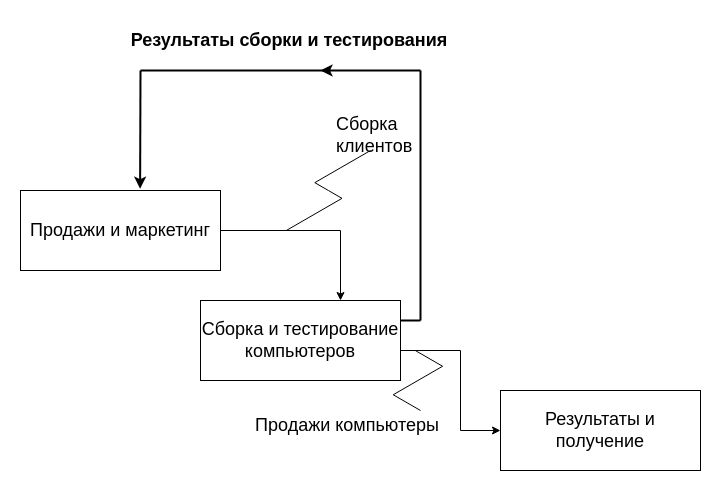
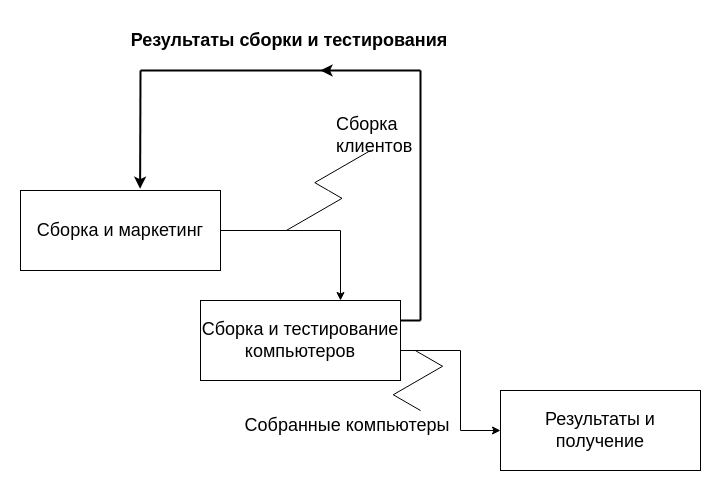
node "Продажи и маркетинг": label "Продажи и маркетинг" -> "Сборка и маркетинг"
node "Продажи компьютеры": label "Продажи компьютеры" -> "Собранные компьютеры"
